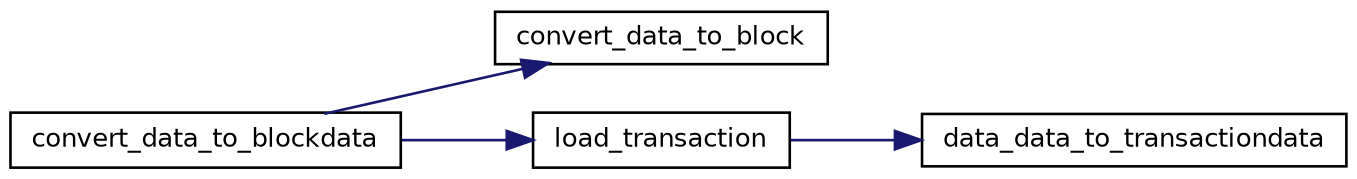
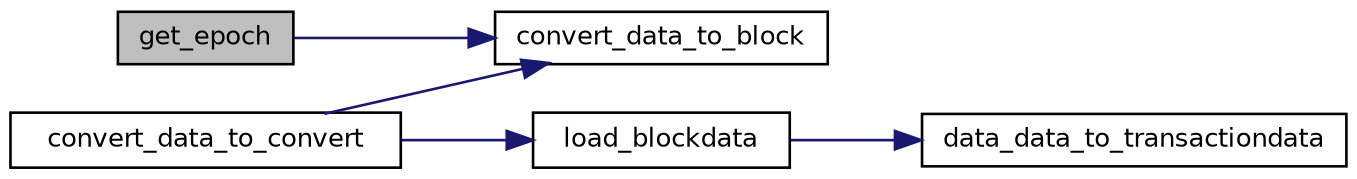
node "get_epoch": added
node "convert_data_to_blockdata": label "convert_data_to_blockdata" -> "convert_data_to_convert"
node "load_transaction": label "load_transaction" -> "load_blockdata"
